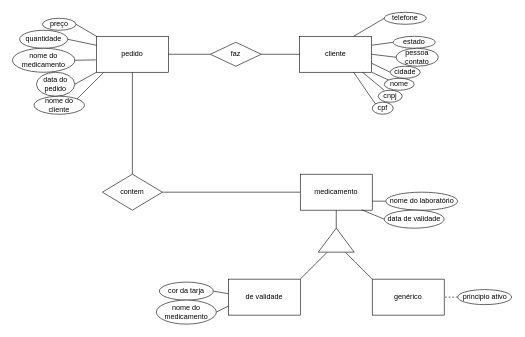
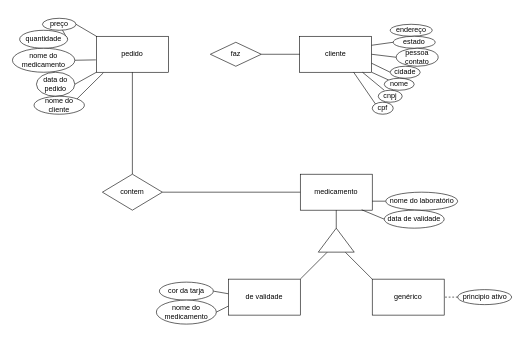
node "telefone": removed
edge "telefone" -- "cliente": removed
node "endereço": added
edge "quantidade" -- "pedido": now "quantidade" -- "preço"
edge "pedido" -- "faz": removed
